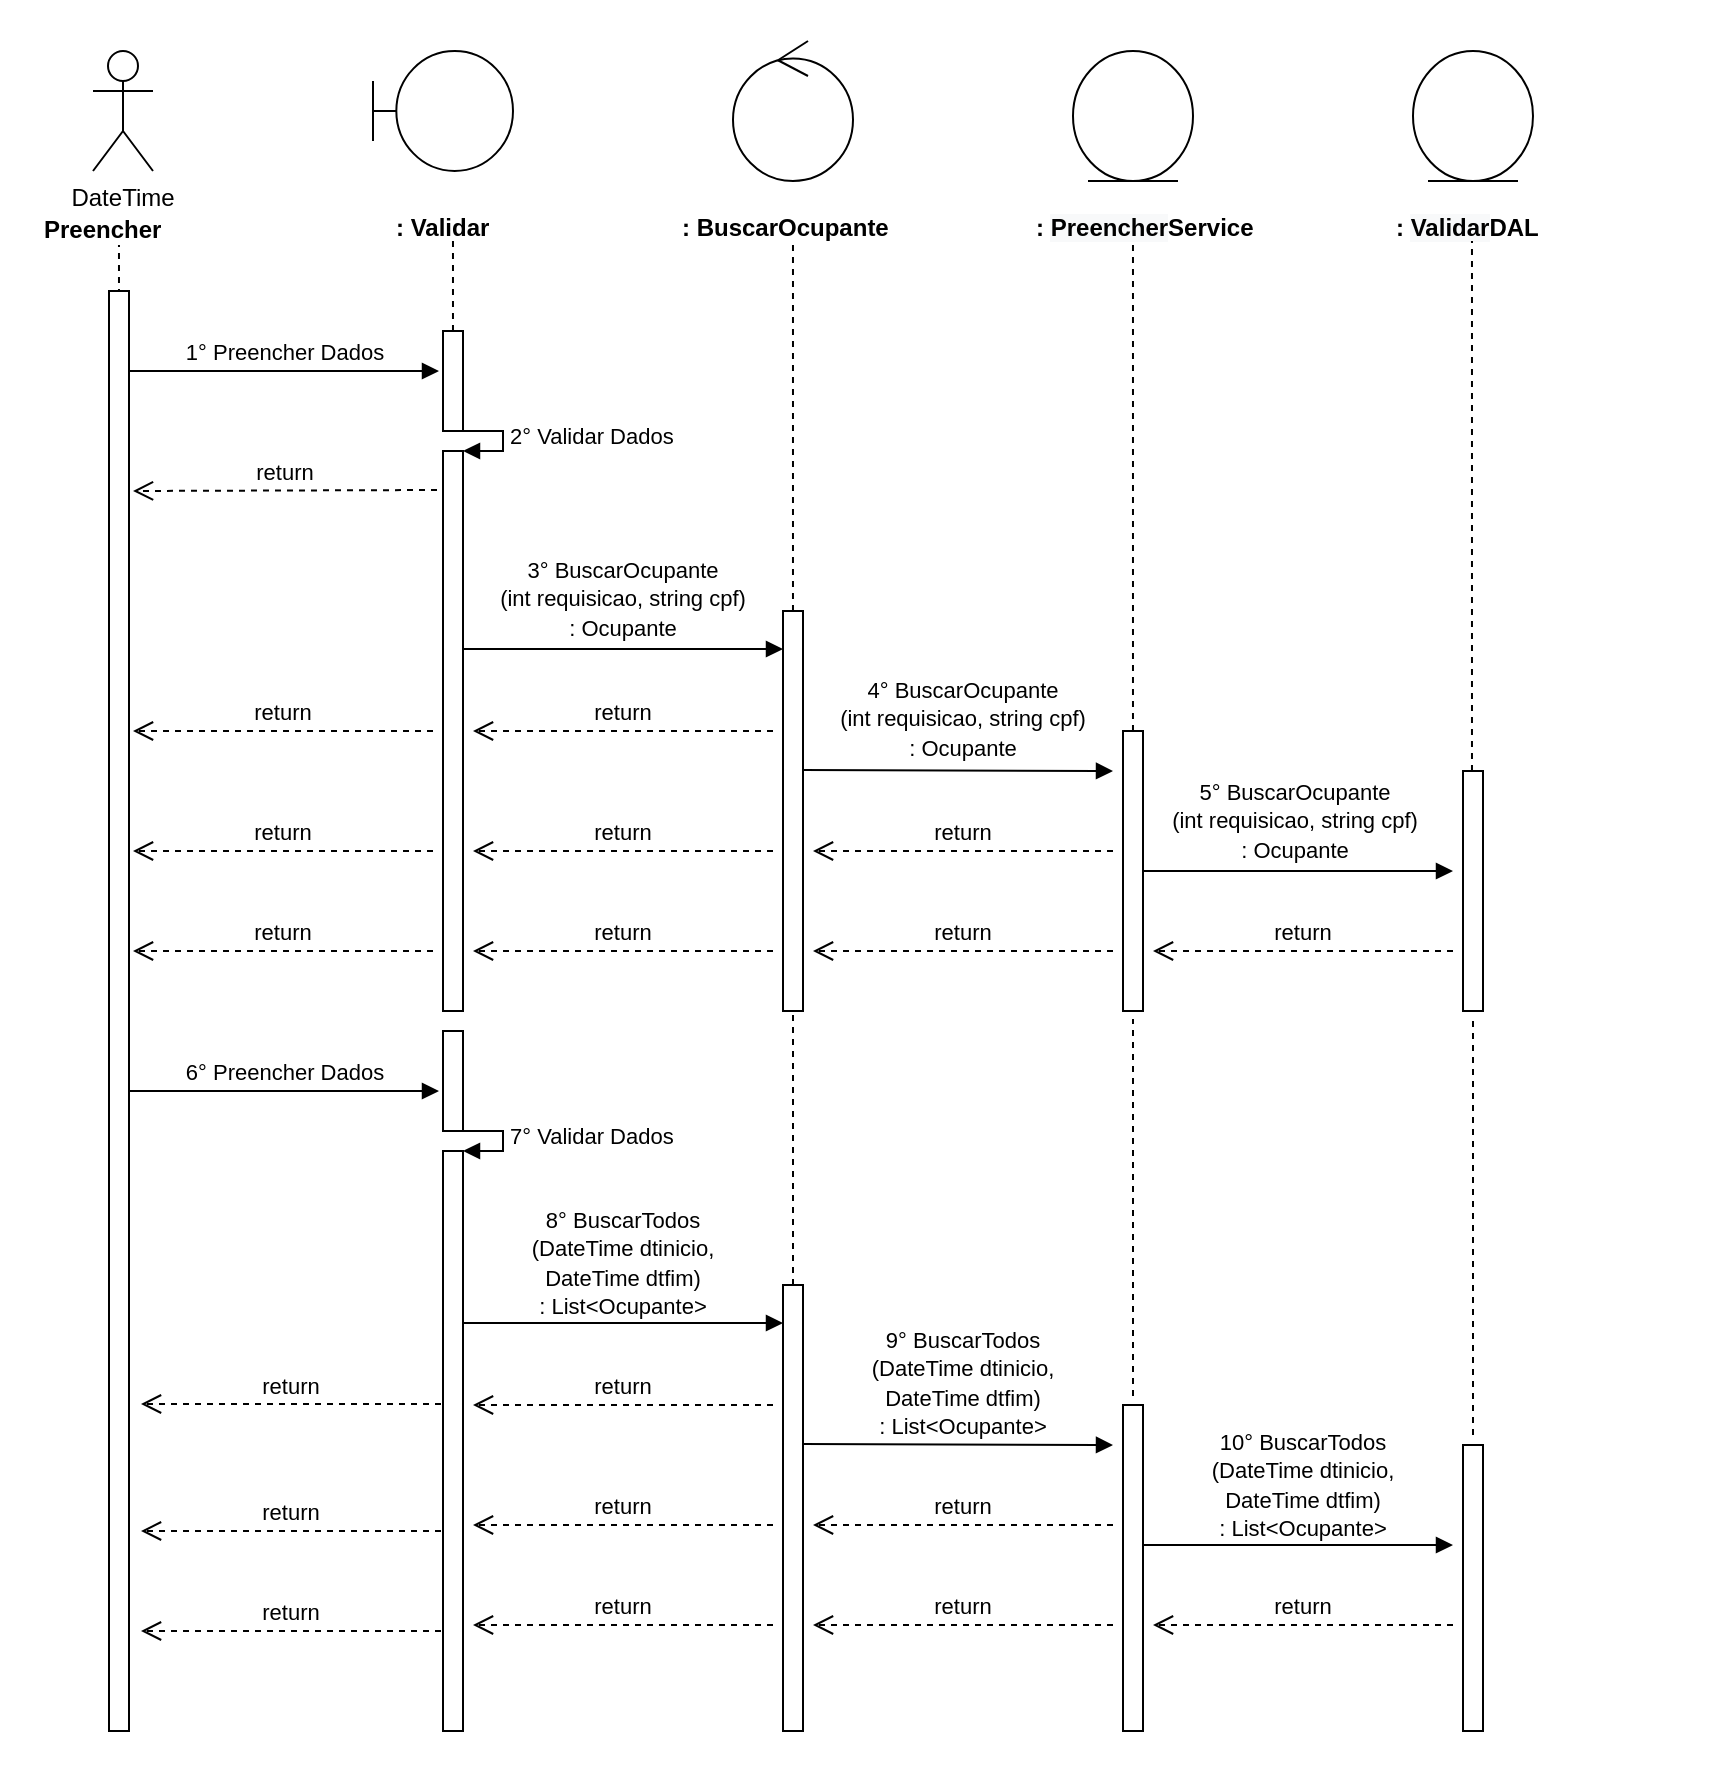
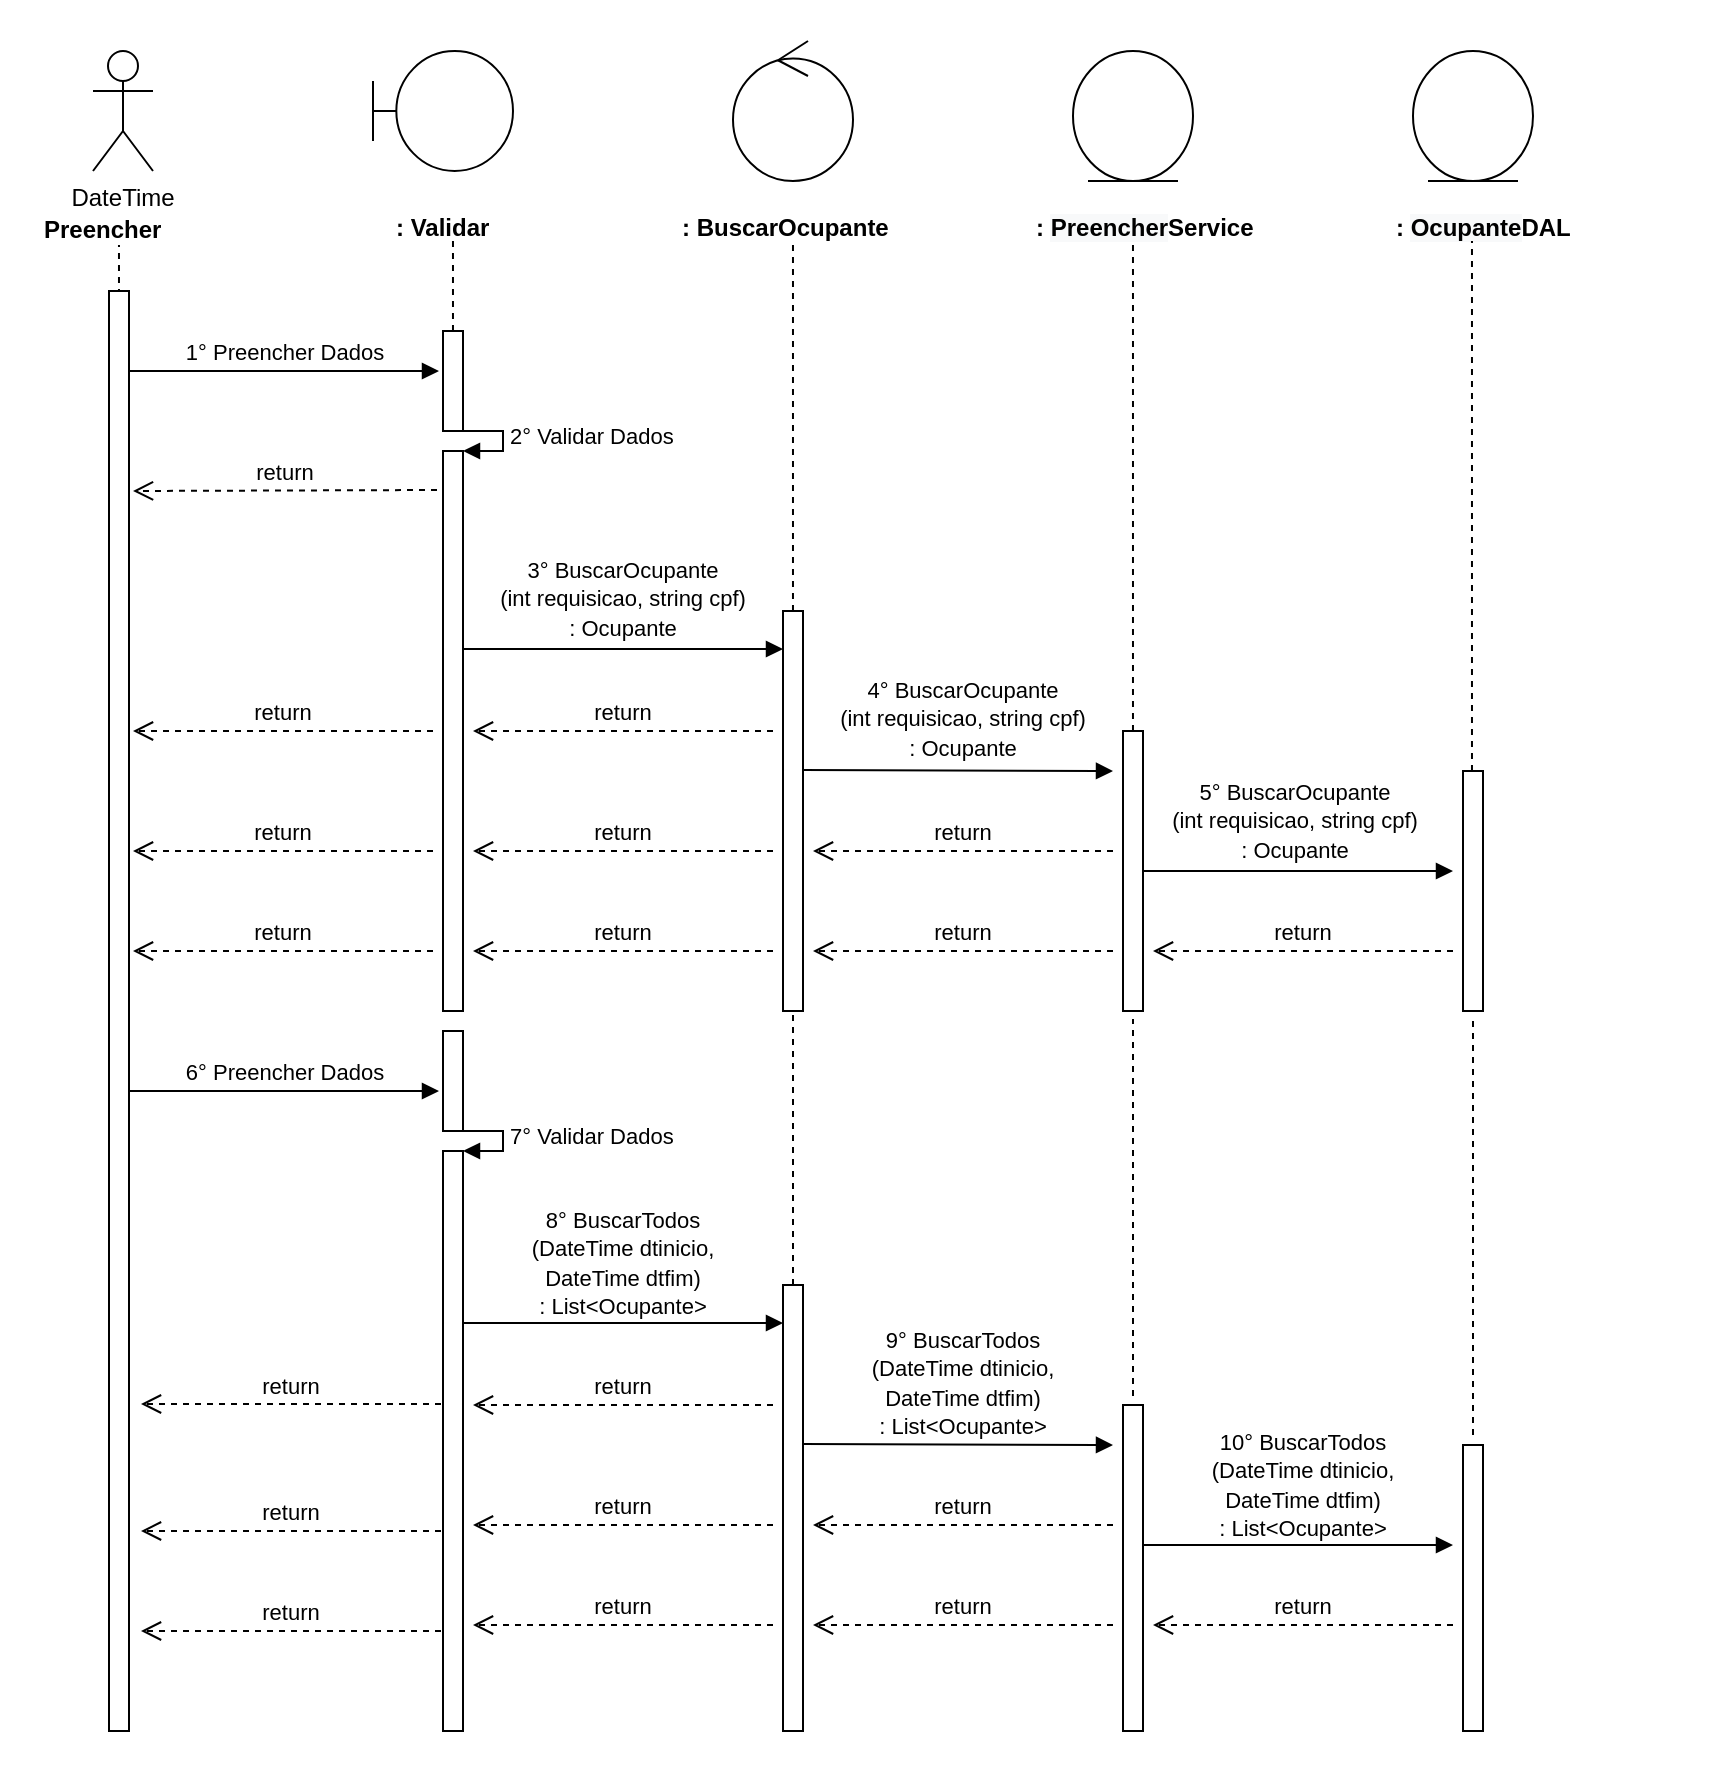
node ": ValidarDAL": label ": ValidarDAL" -> ": OcupanteDAL"
